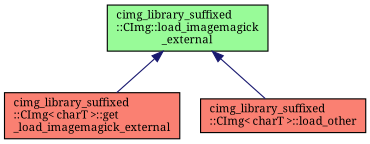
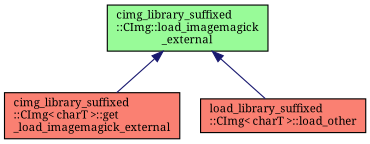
node "cimg_library_suffixed ::CImg< charT >::load_other": label "cimg_library_suffixed ::CImg< charT >::load_other" -> "load_library_suffixed ::CImg< charT >::load_other"
